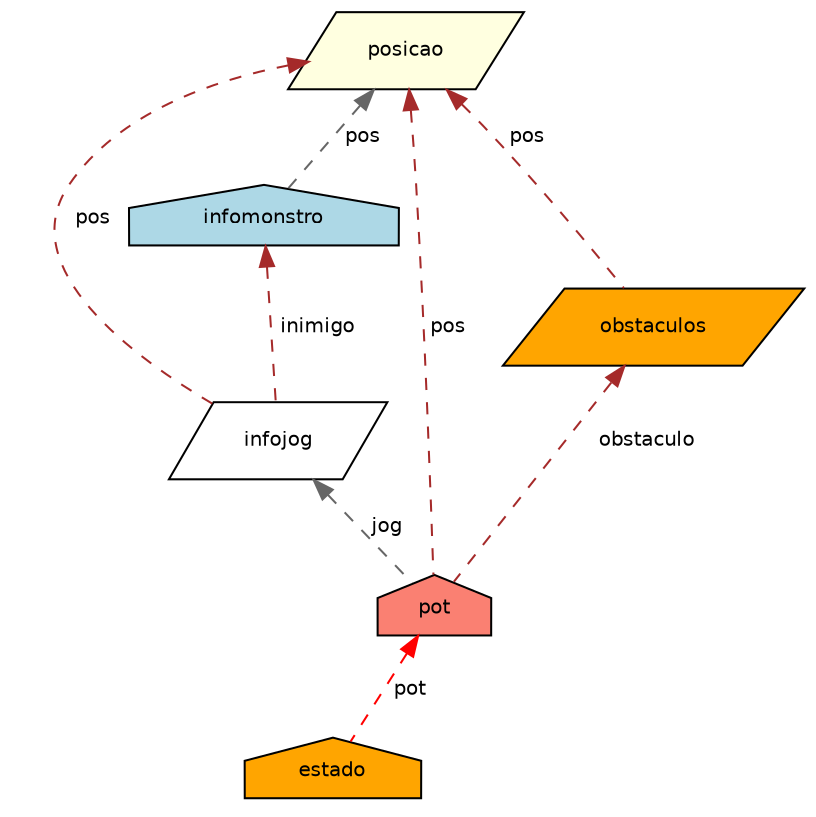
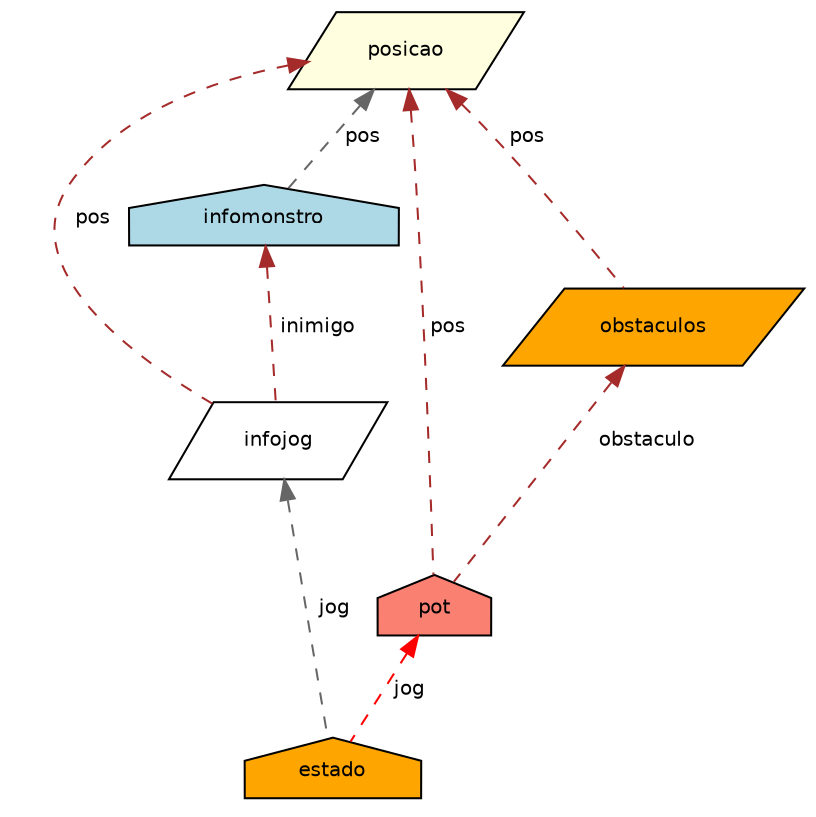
edge "pot" -> "infojog": now "estado" -> "infojog"
edge "estado" -> "pot": label " pot" -> " jog"
